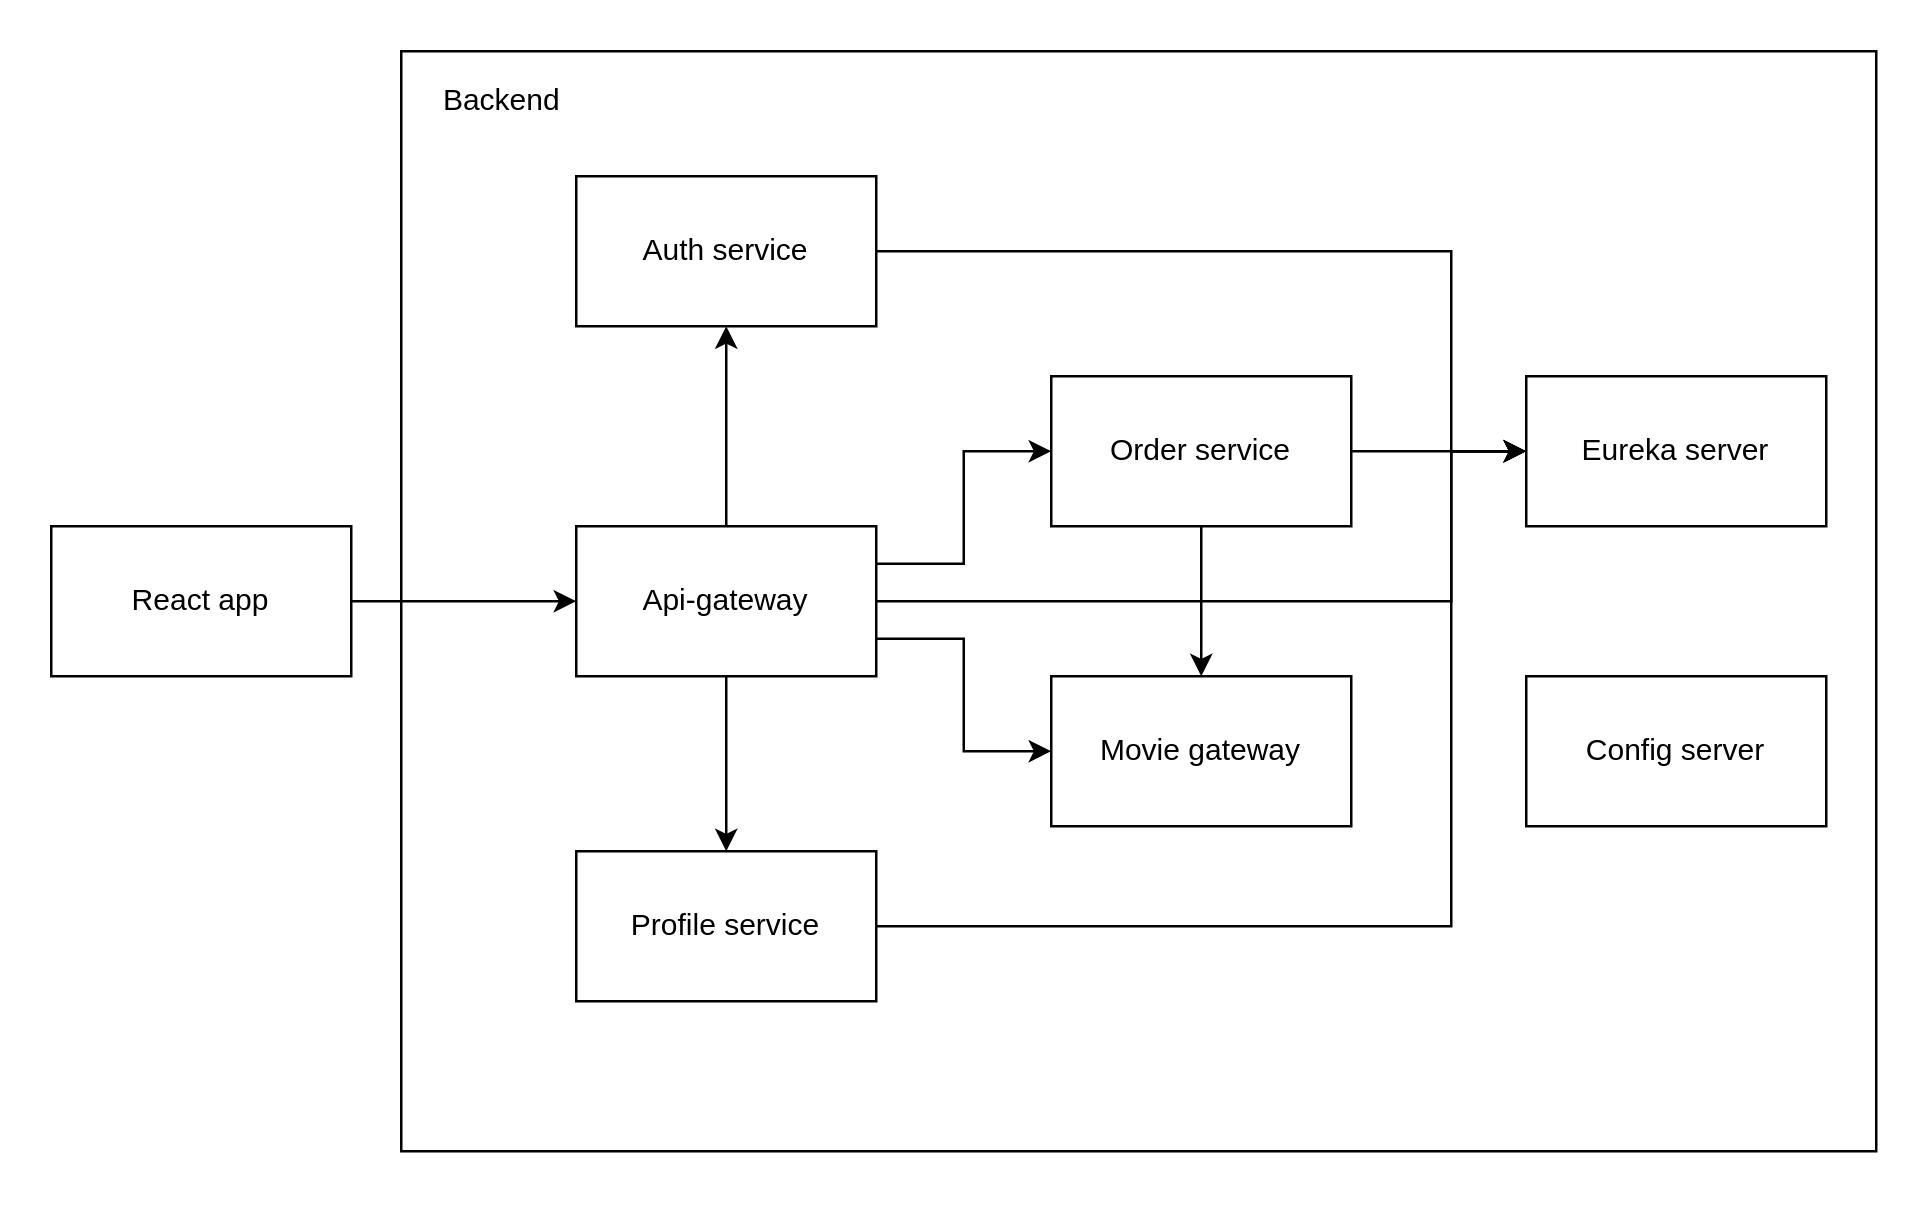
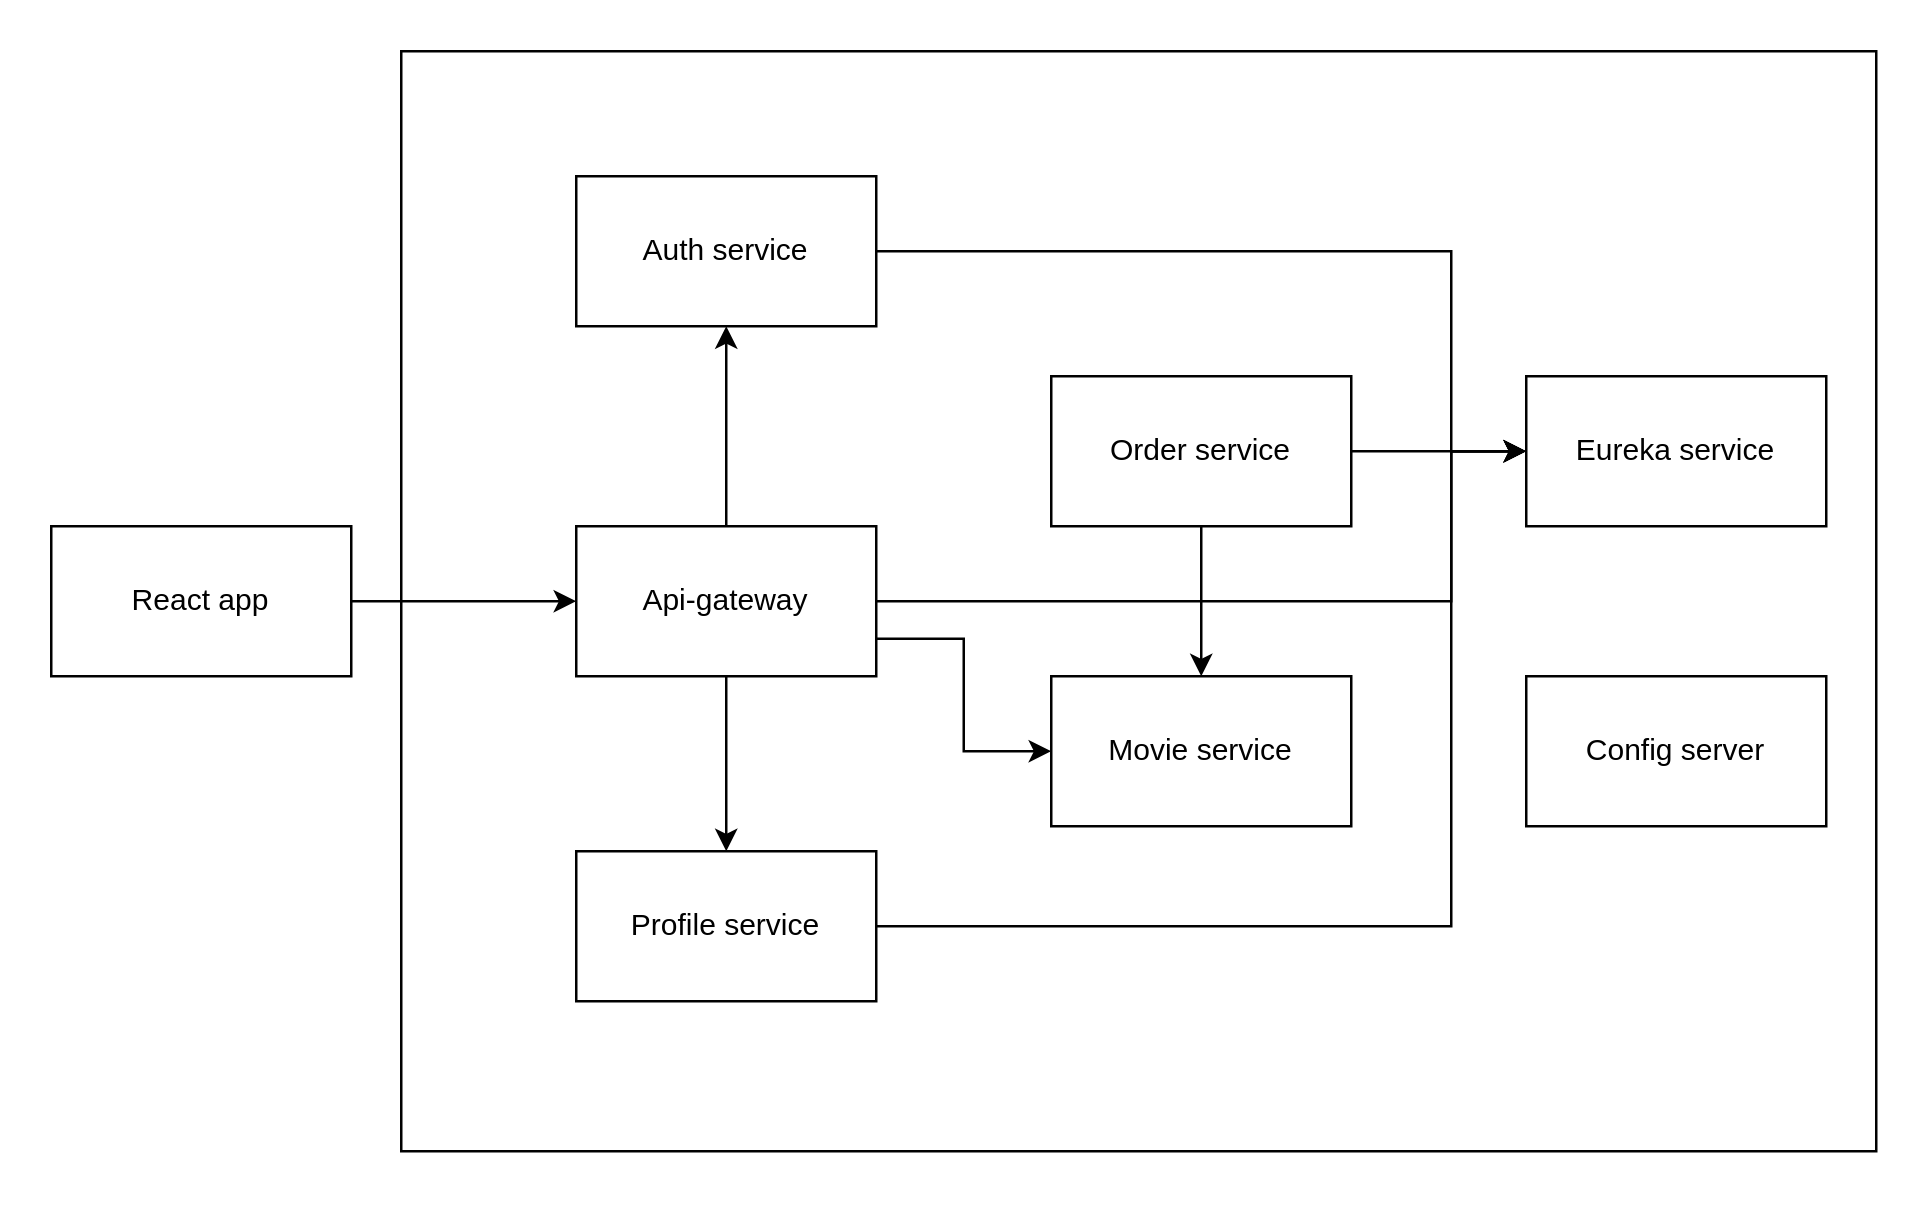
node "Backend": removed
node "Eureka server": label "Eureka server" -> "Eureka service"
edge "Api-gateway" -> "Order service": removed
node "Movie gateway": label "Movie gateway" -> "Movie service"
